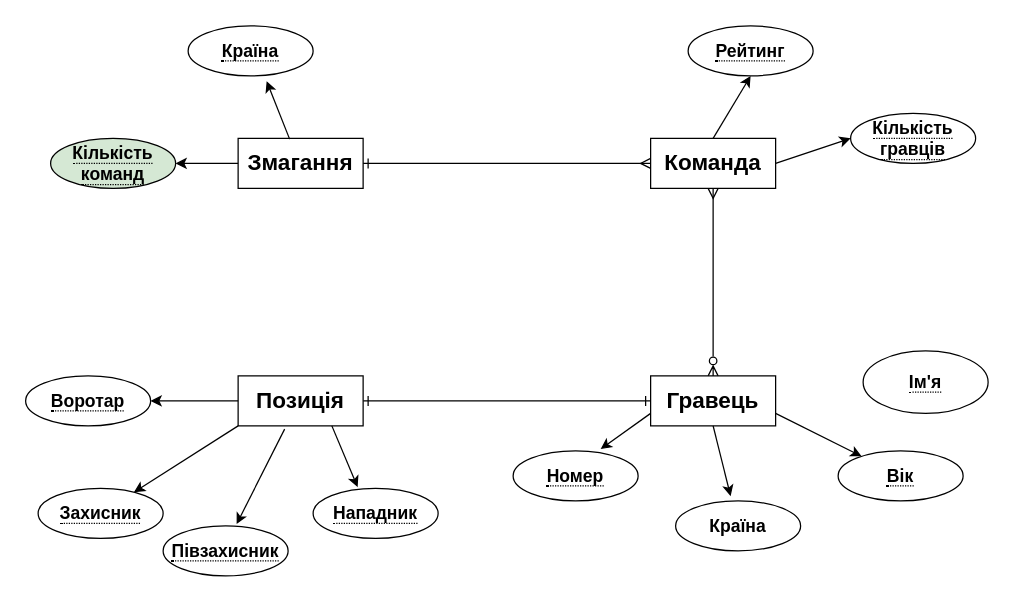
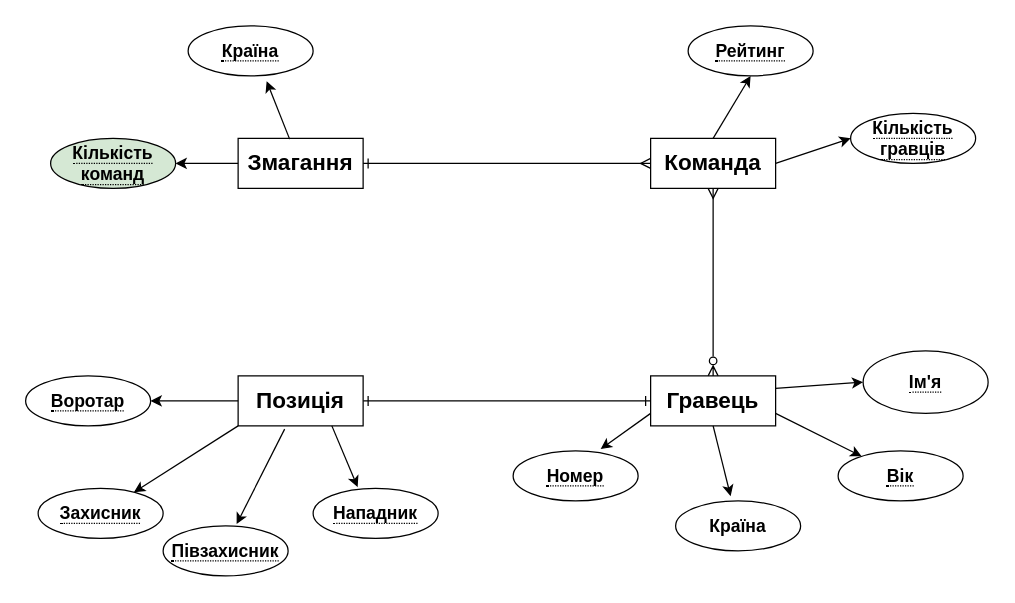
edge "Гравець" -> "Ім'я": added
